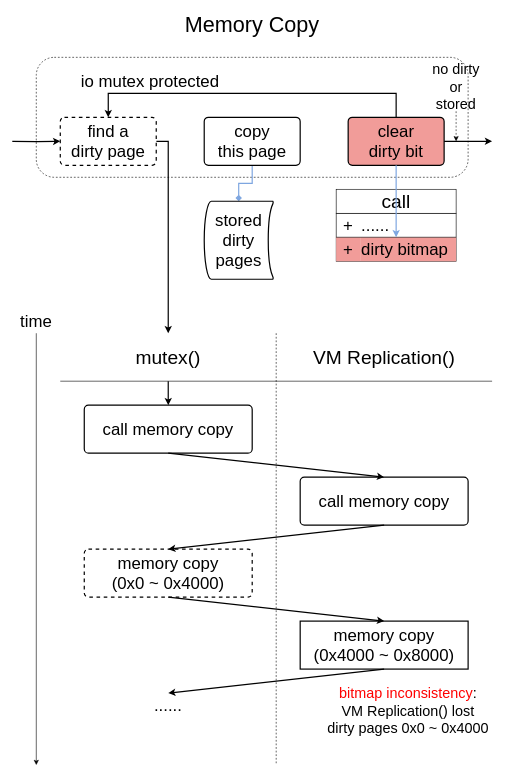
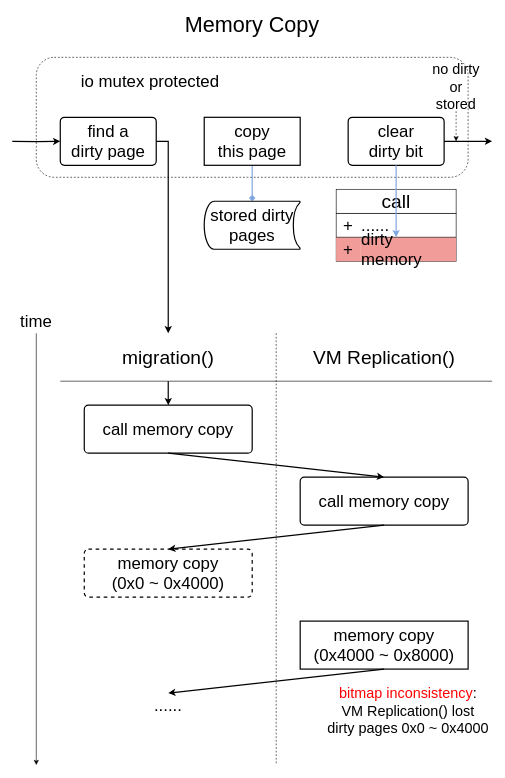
edge "clear dirty bit" -> "find adirty page": removed
node "find adirty page": style dashed -> solid
node "copythis page": shape rounded rectangle -> rectangle
node "clear dirty bit": fillcolor #f19c99 -> #ffffff
node "stored dirty pages": size 69x78 -> 96x48
node "dirty bitmap": label "dirty bitmap" -> "dirty memory"
node "mutex()": label "mutex()" -> "migration()"
edge "memory copy (0x0 ~ 0x4000)" -> "memory copy (0x4000 ~ 0x8000)": removed
